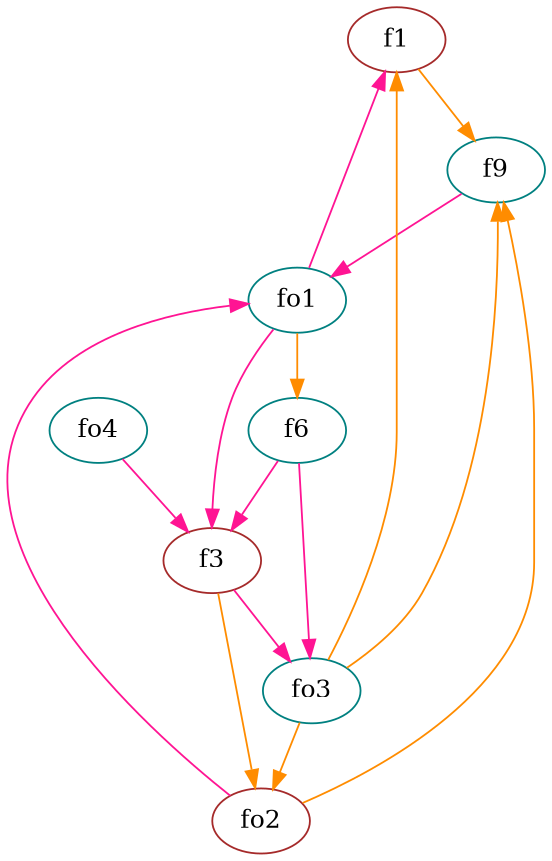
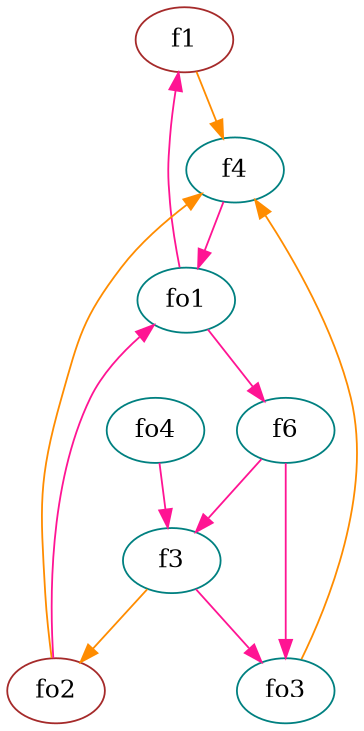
node "f9": label "f9" -> "f4"
edge "fo1" -> "f6": color darkorange -> deeppink
edge "fo3" -> "f1": removed
edge "fo1" -> "f3": removed
node "f3": color brown -> teal
edge "fo3" -> "fo2": removed
